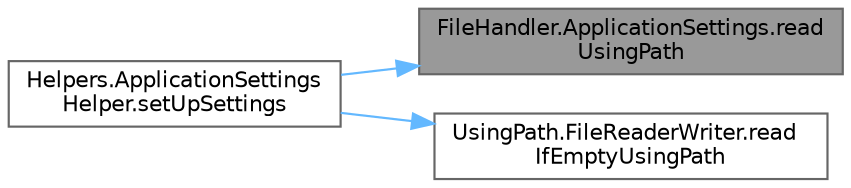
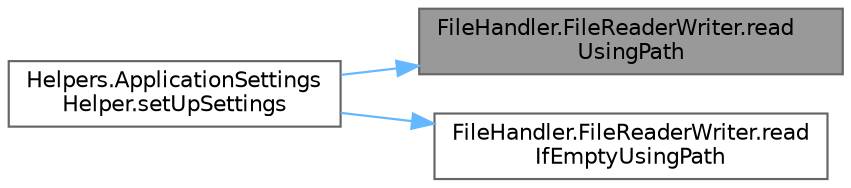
node "FileHandler.ApplicationSettings.read UsingPath": label "FileHandler.ApplicationSettings.read UsingPath" -> "FileHandler.FileReaderWriter.read UsingPath"
node "UsingPath.FileReaderWriter.read IfEmptyUsingPath": label "UsingPath.FileReaderWriter.read IfEmptyUsingPath" -> "FileHandler.FileReaderWriter.read IfEmptyUsingPath"
